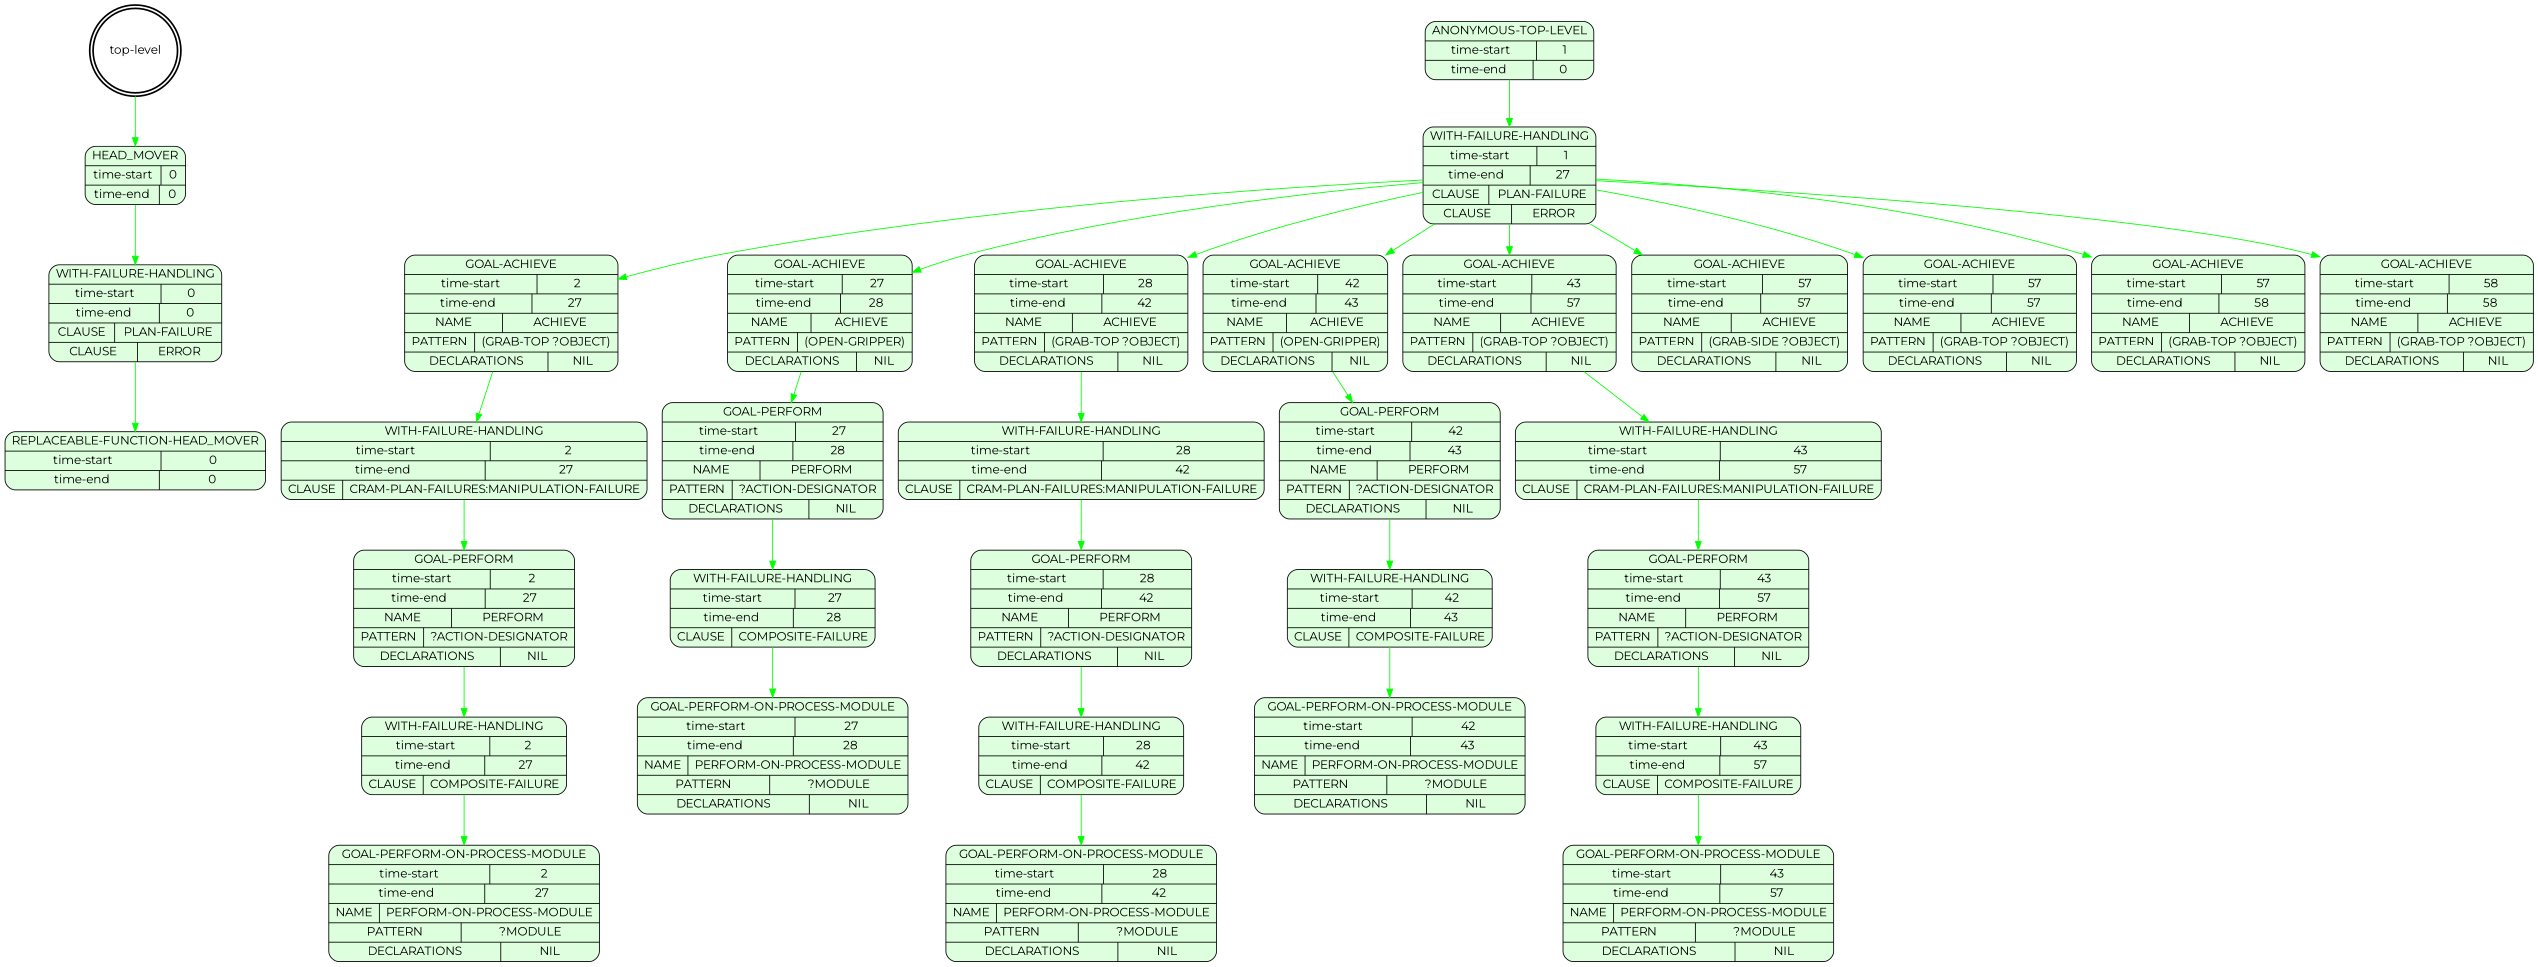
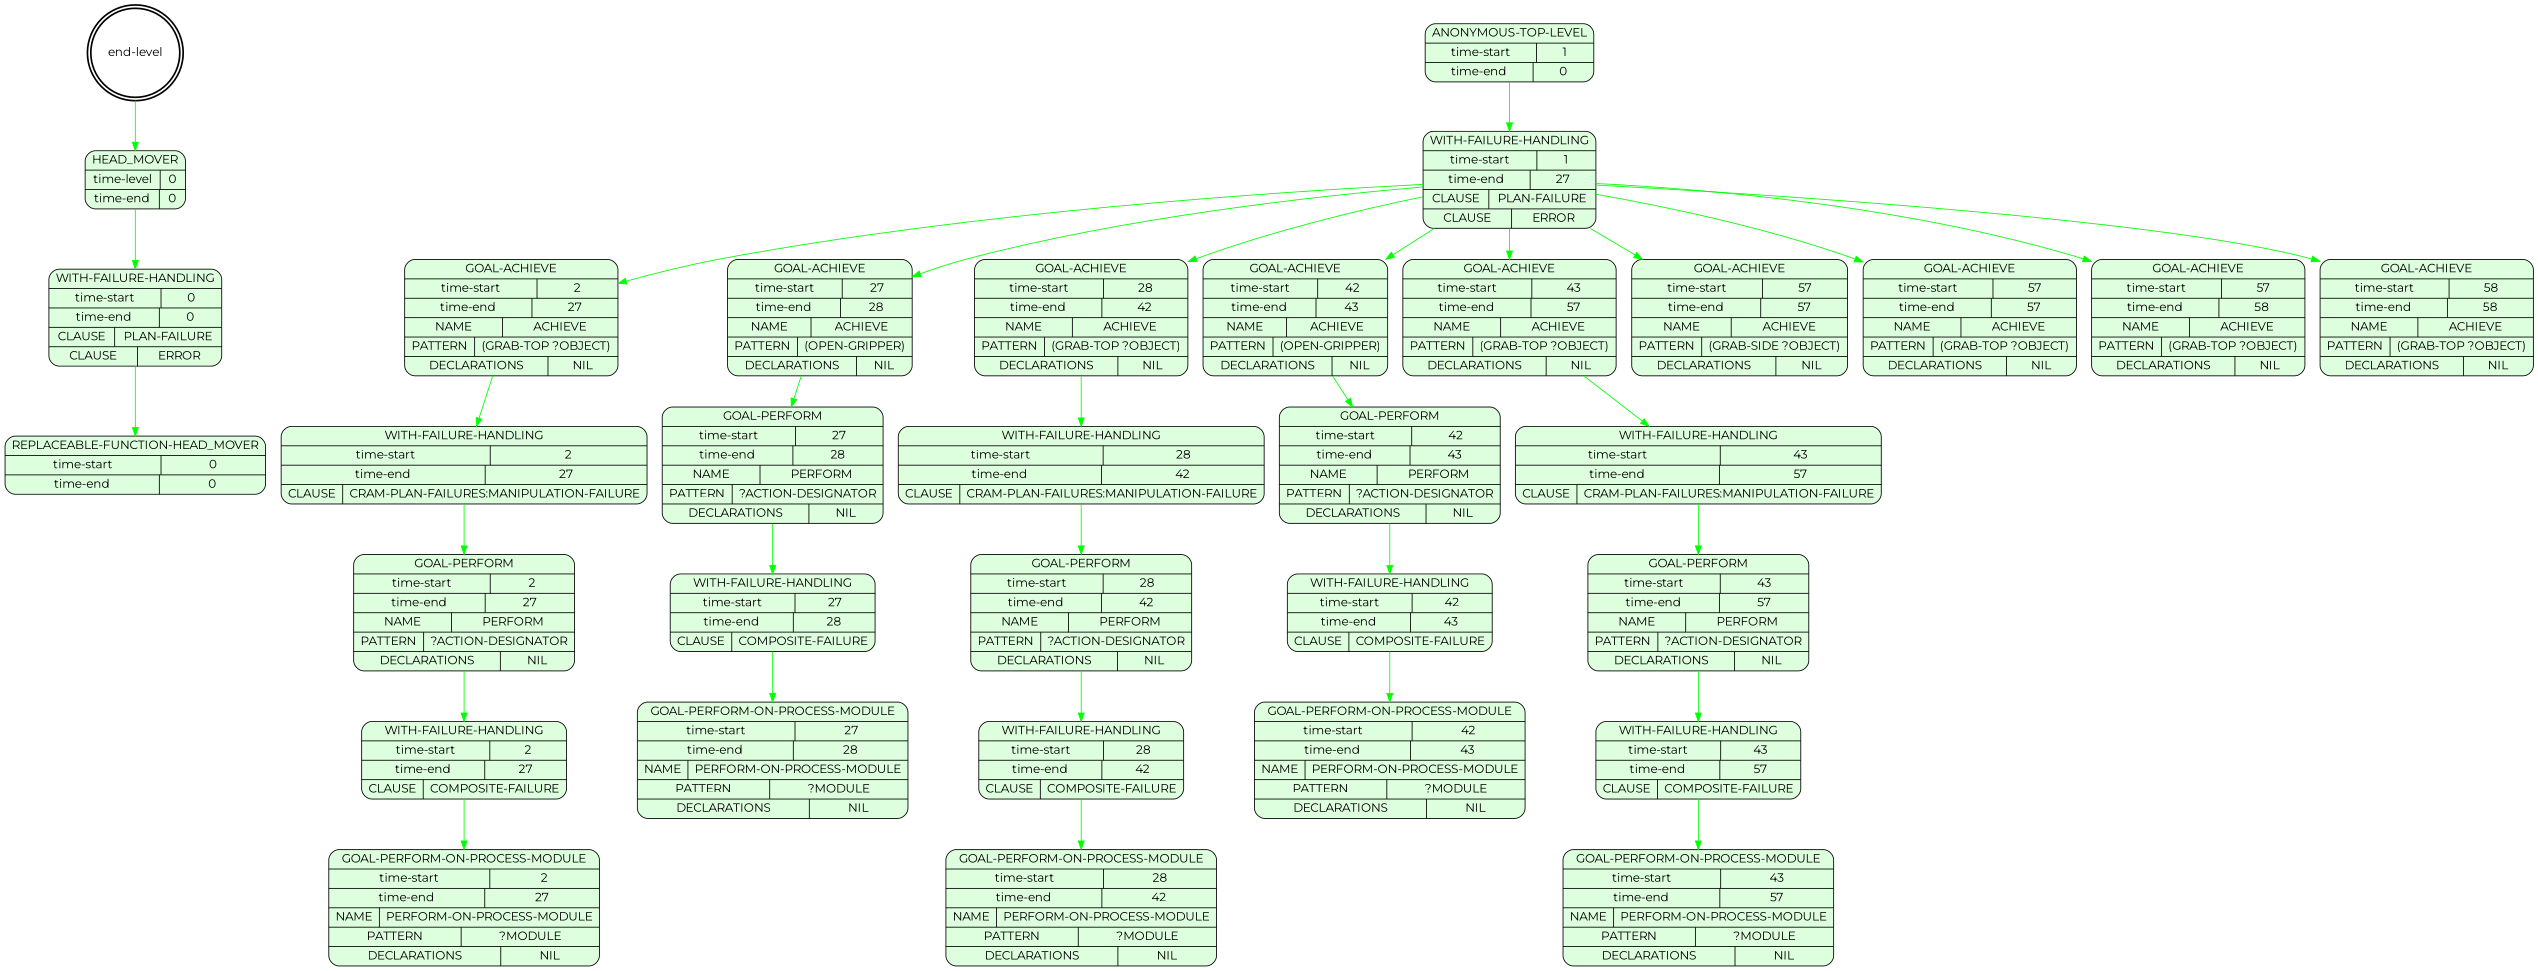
node "top-level": label "top-level" -> "end-level"
node "HEAD_MOVER": text "time-start" -> "time-level"
